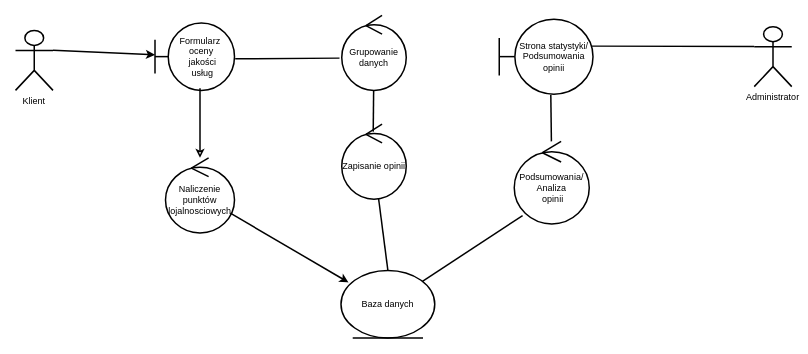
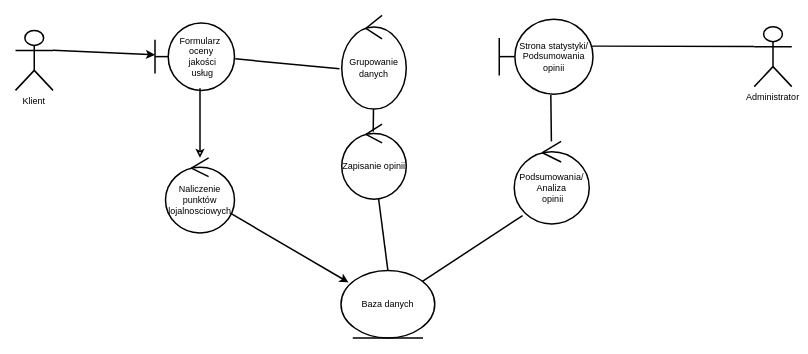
node "Grupowanie danych": size 65x75 -> 65x94
